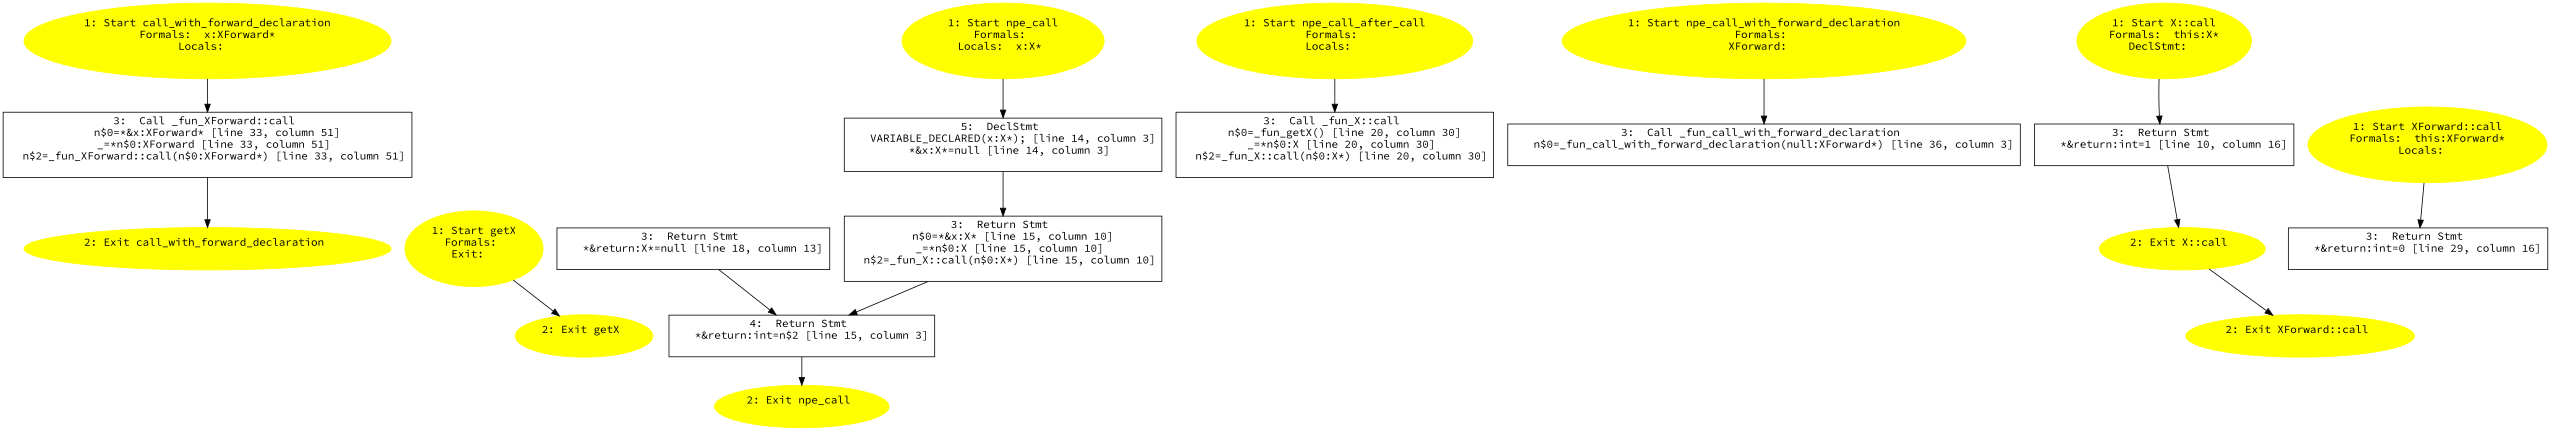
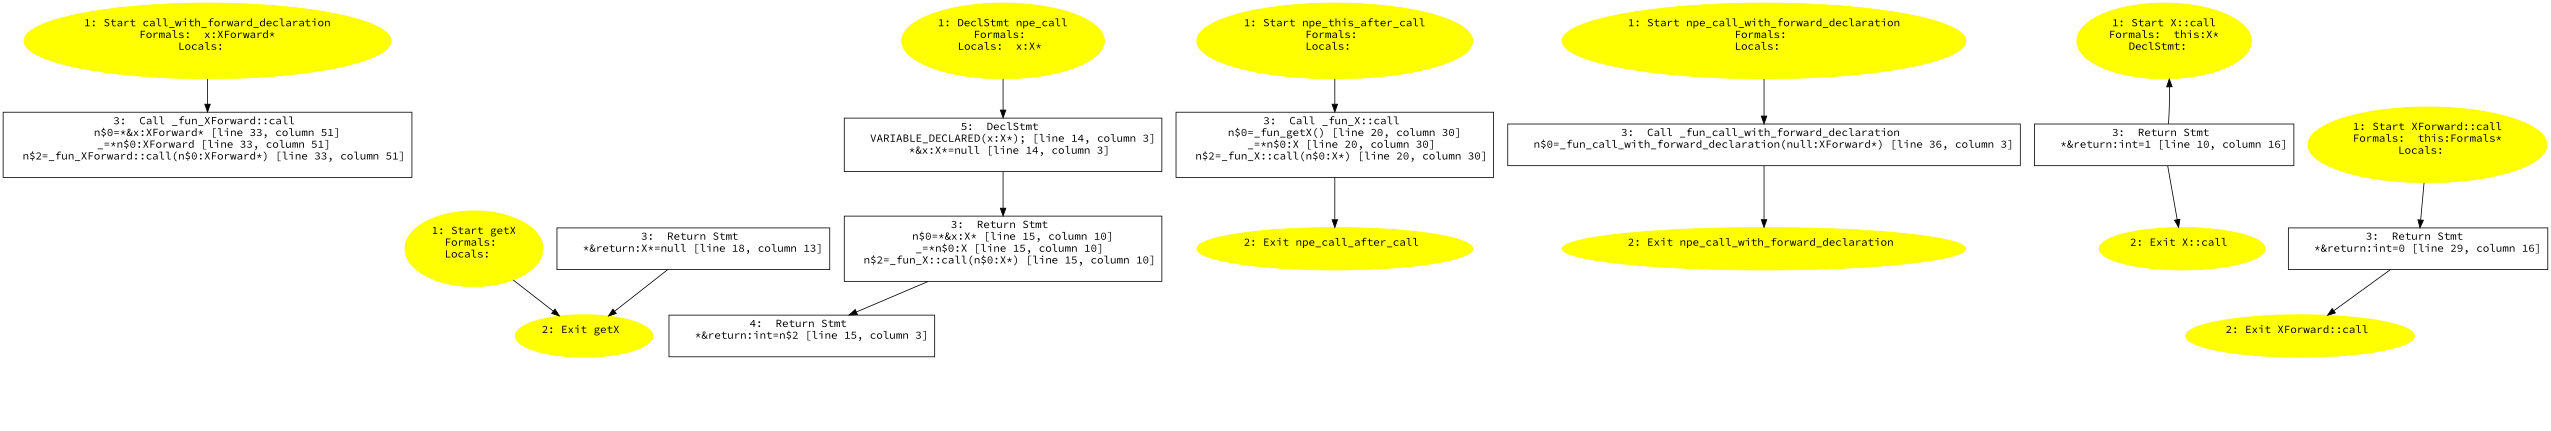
node "1: Start npe_call Formals: Locals:  x:X*": label "1: Start npe_call Formals: Locals:  x:X*" -> "1: DeclStmt npe_call Formals: Locals:  x:X*"
node "1: Start npe_call_after_call Formals: Locals:": label "1: Start npe_call_after_call Formals: Locals:" -> "1: Start npe_this_after_call Formals: Locals:"
node "1: Start npe_call_with_forward_declaration Formals: XForward:": label "1: Start npe_call_with_forward_declaration Formals: XForward:" -> "1: Start npe_call_with_forward_declaration Formals: Locals:"
edge "1: Start X::call Formals:  this:X* DeclStmt:" -> "3:  Return Stmt *&return:int=1 [line 10, column 16]": reversed
node "1: Start XForward::call Formals:  this:XForward* Locals:": label "1: Start XForward::call Formals:  this:XForward* Locals:" -> "1: Start XForward::call Formals:  this:Formals* Locals:"
node "2: Exit call_with_forward_declaration": removed
node "1: Start getX Formals: Exit:": label "1: Start getX Formals: Exit:" -> "1: Start getX Formals: Locals:"
node "2: Exit npe_call_after_call": added
node "2: Exit npe_call_with_forward_declaration": added
edge "3:  Return Stmt *&return:X*=null [line 18, column 13]" -> "4:  Return Stmt *&return:int=n$2 [line 15, column 3]": now "3:  Return Stmt *&return:X*=null [line 18, column 13]" -> "2: Exit getX"
edge "2: Exit X::call" -> "2: Exit XForward::call": now "3:  Return Stmt *&return:int=0 [line 29, column 16]" -> "2: Exit XForward::call"
node "2: Exit npe_call": removed
